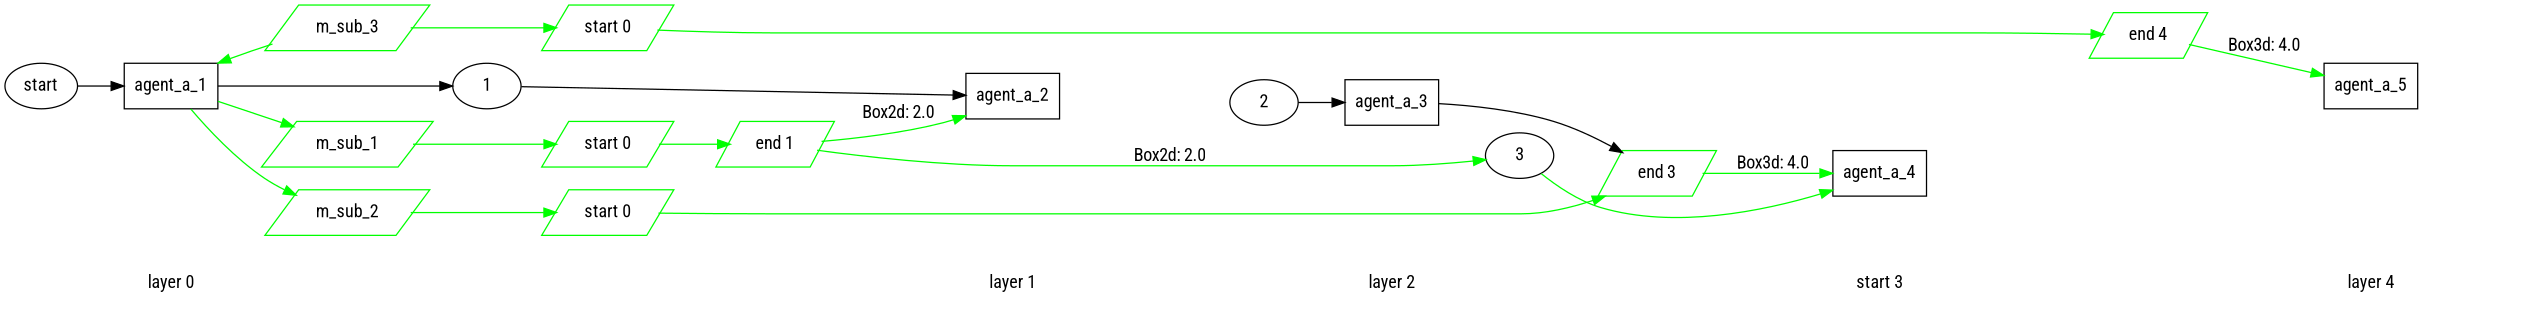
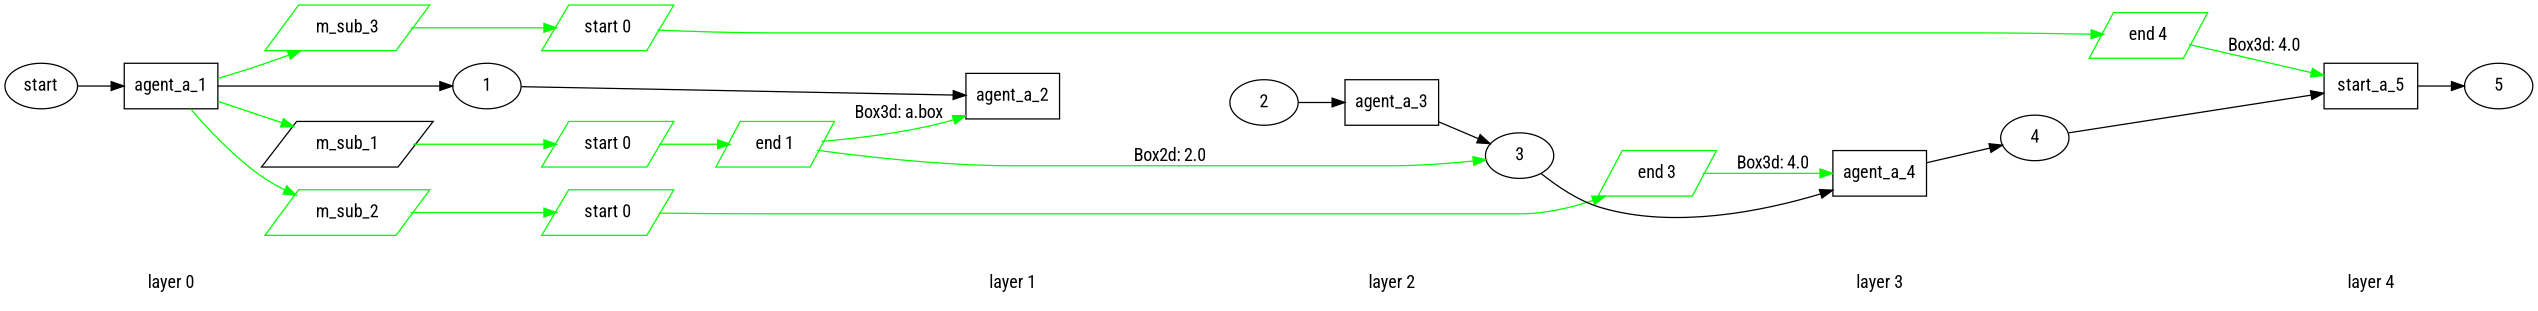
edge "m_sub_3" -> "agent_a_1": reversed
node "agent_a_5": label "agent_a_5" -> "start_a_5"
node "5": added
edge "end 1" -> "agent_a_2": label "Box2d: 2.0" -> "Box3d: a.box"
edge "agent_a_3" -> "end 3": now "agent_a_3" -> "3"
node "4": added
node "m_sub_1": color #00ff00 -> black
edge "3" -> "agent_a_4": color #00ff00 -> black
node "start 3": label "start 3" -> "layer 3"
